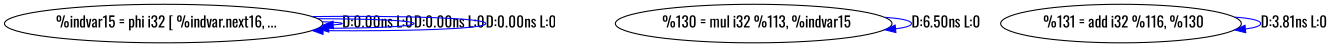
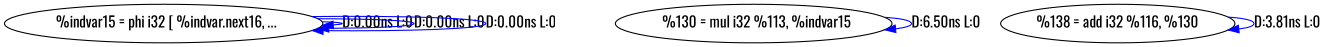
node "%131 = add i32 %116, %130": label "%131 = add i32 %116, %130" -> "%138 = add i32 %116, %130"
